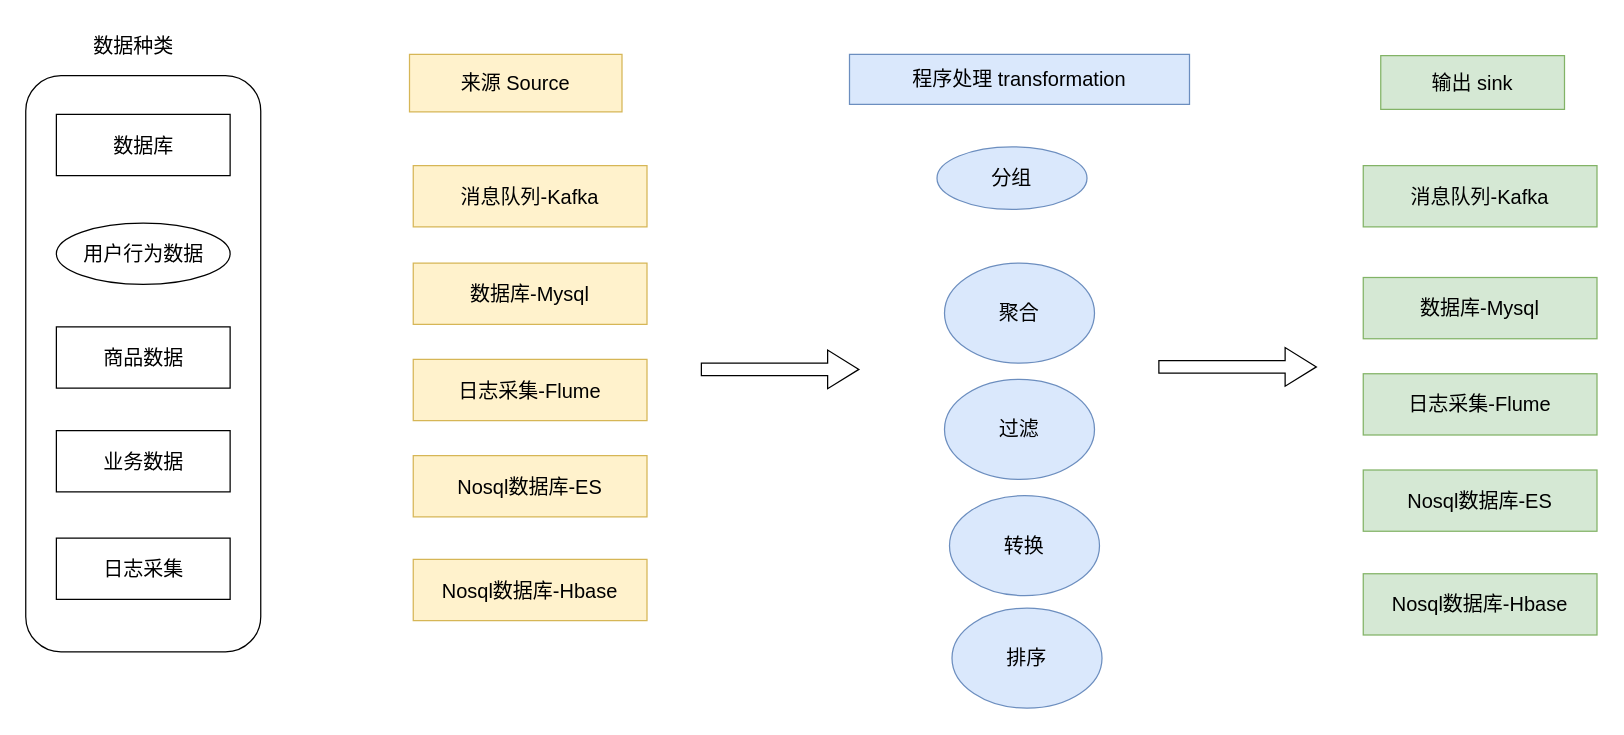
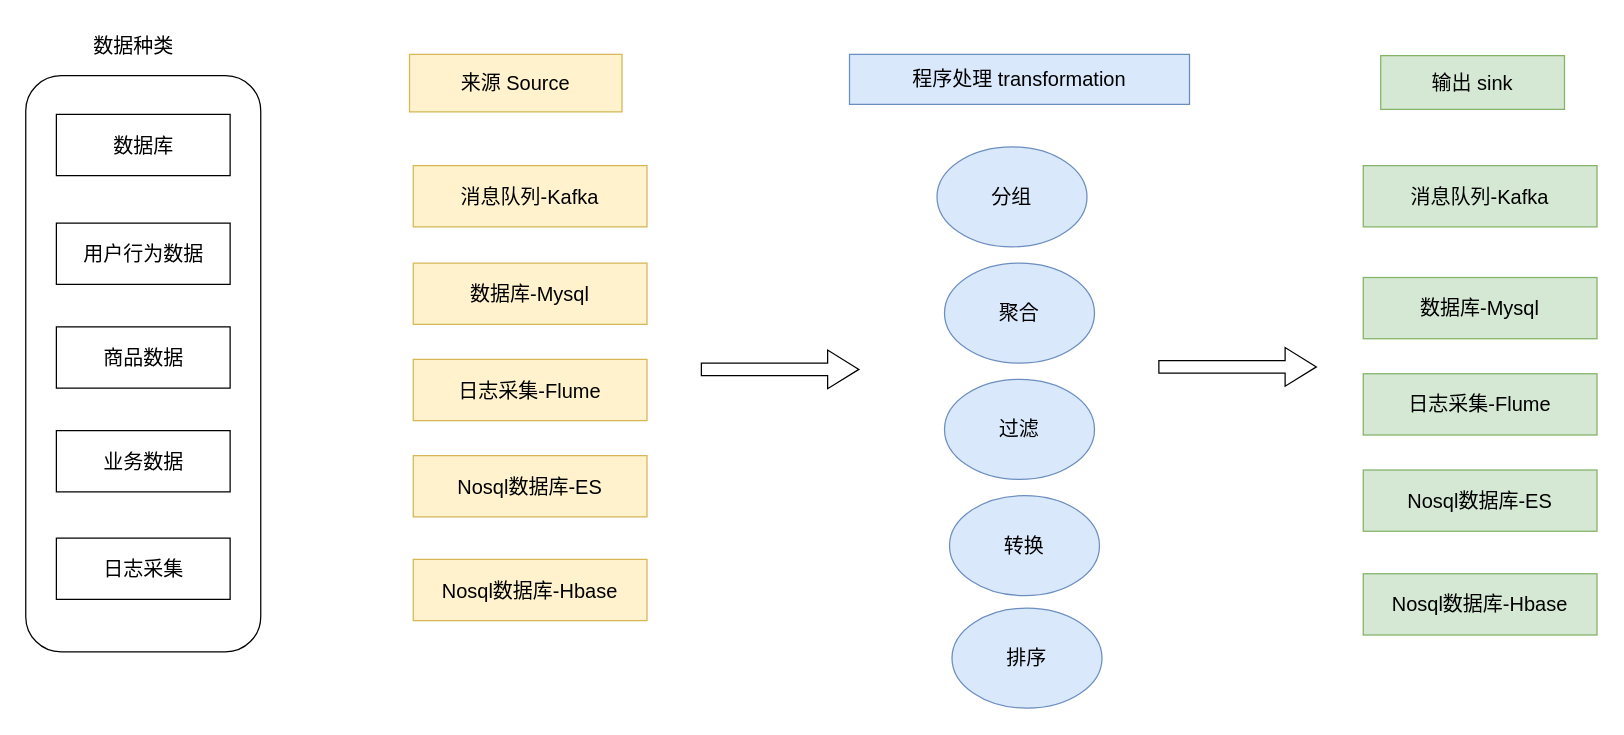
node "分组": size 150x63 -> 150x100
node "用户行为数据": shape ellipse -> rectangle
